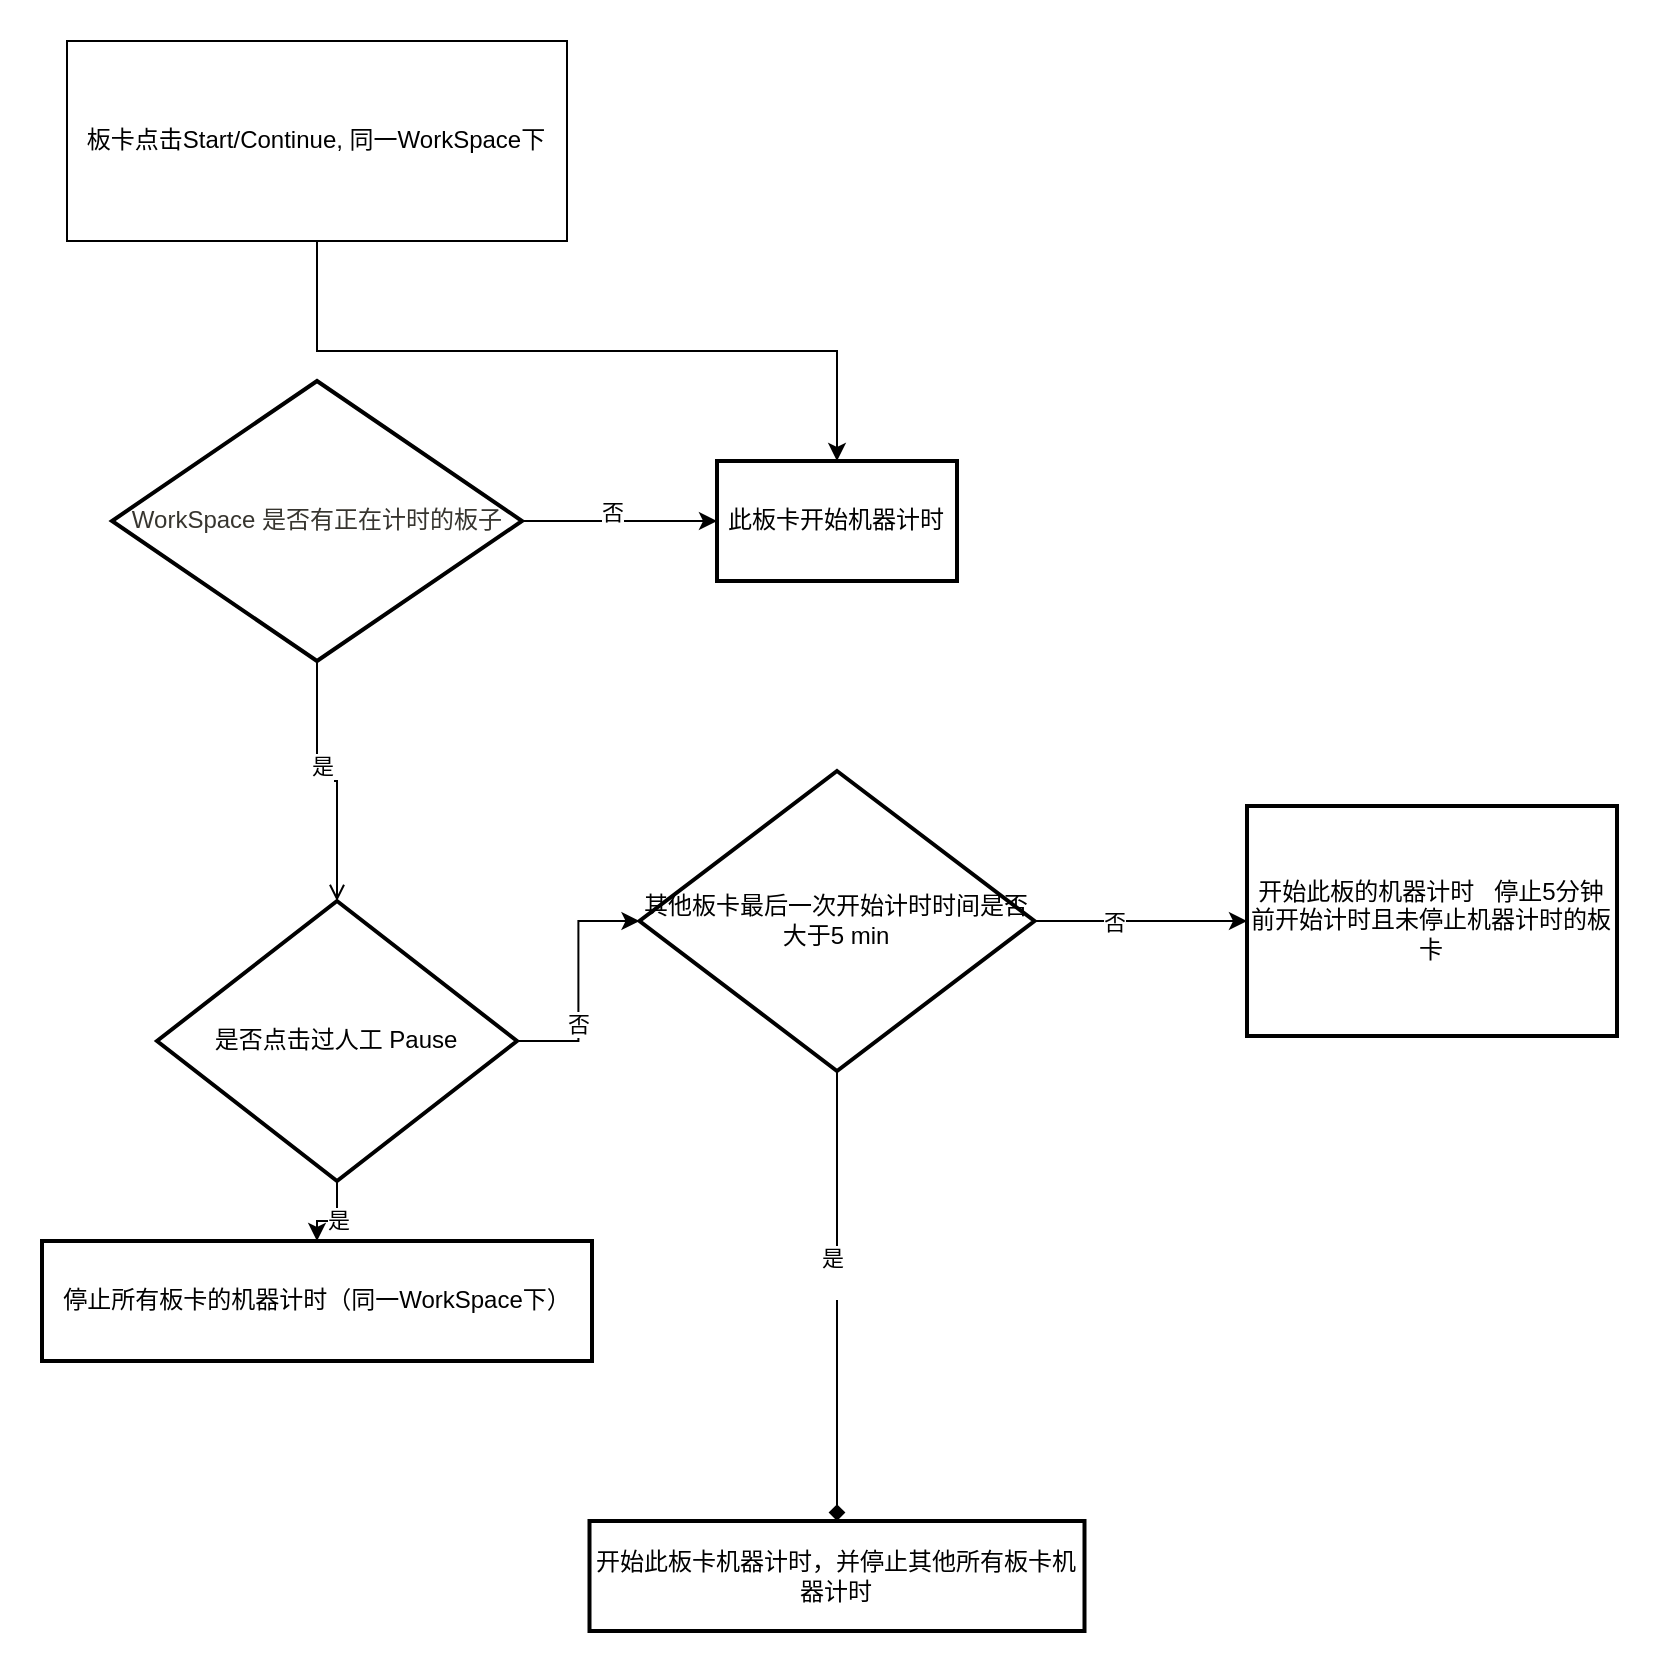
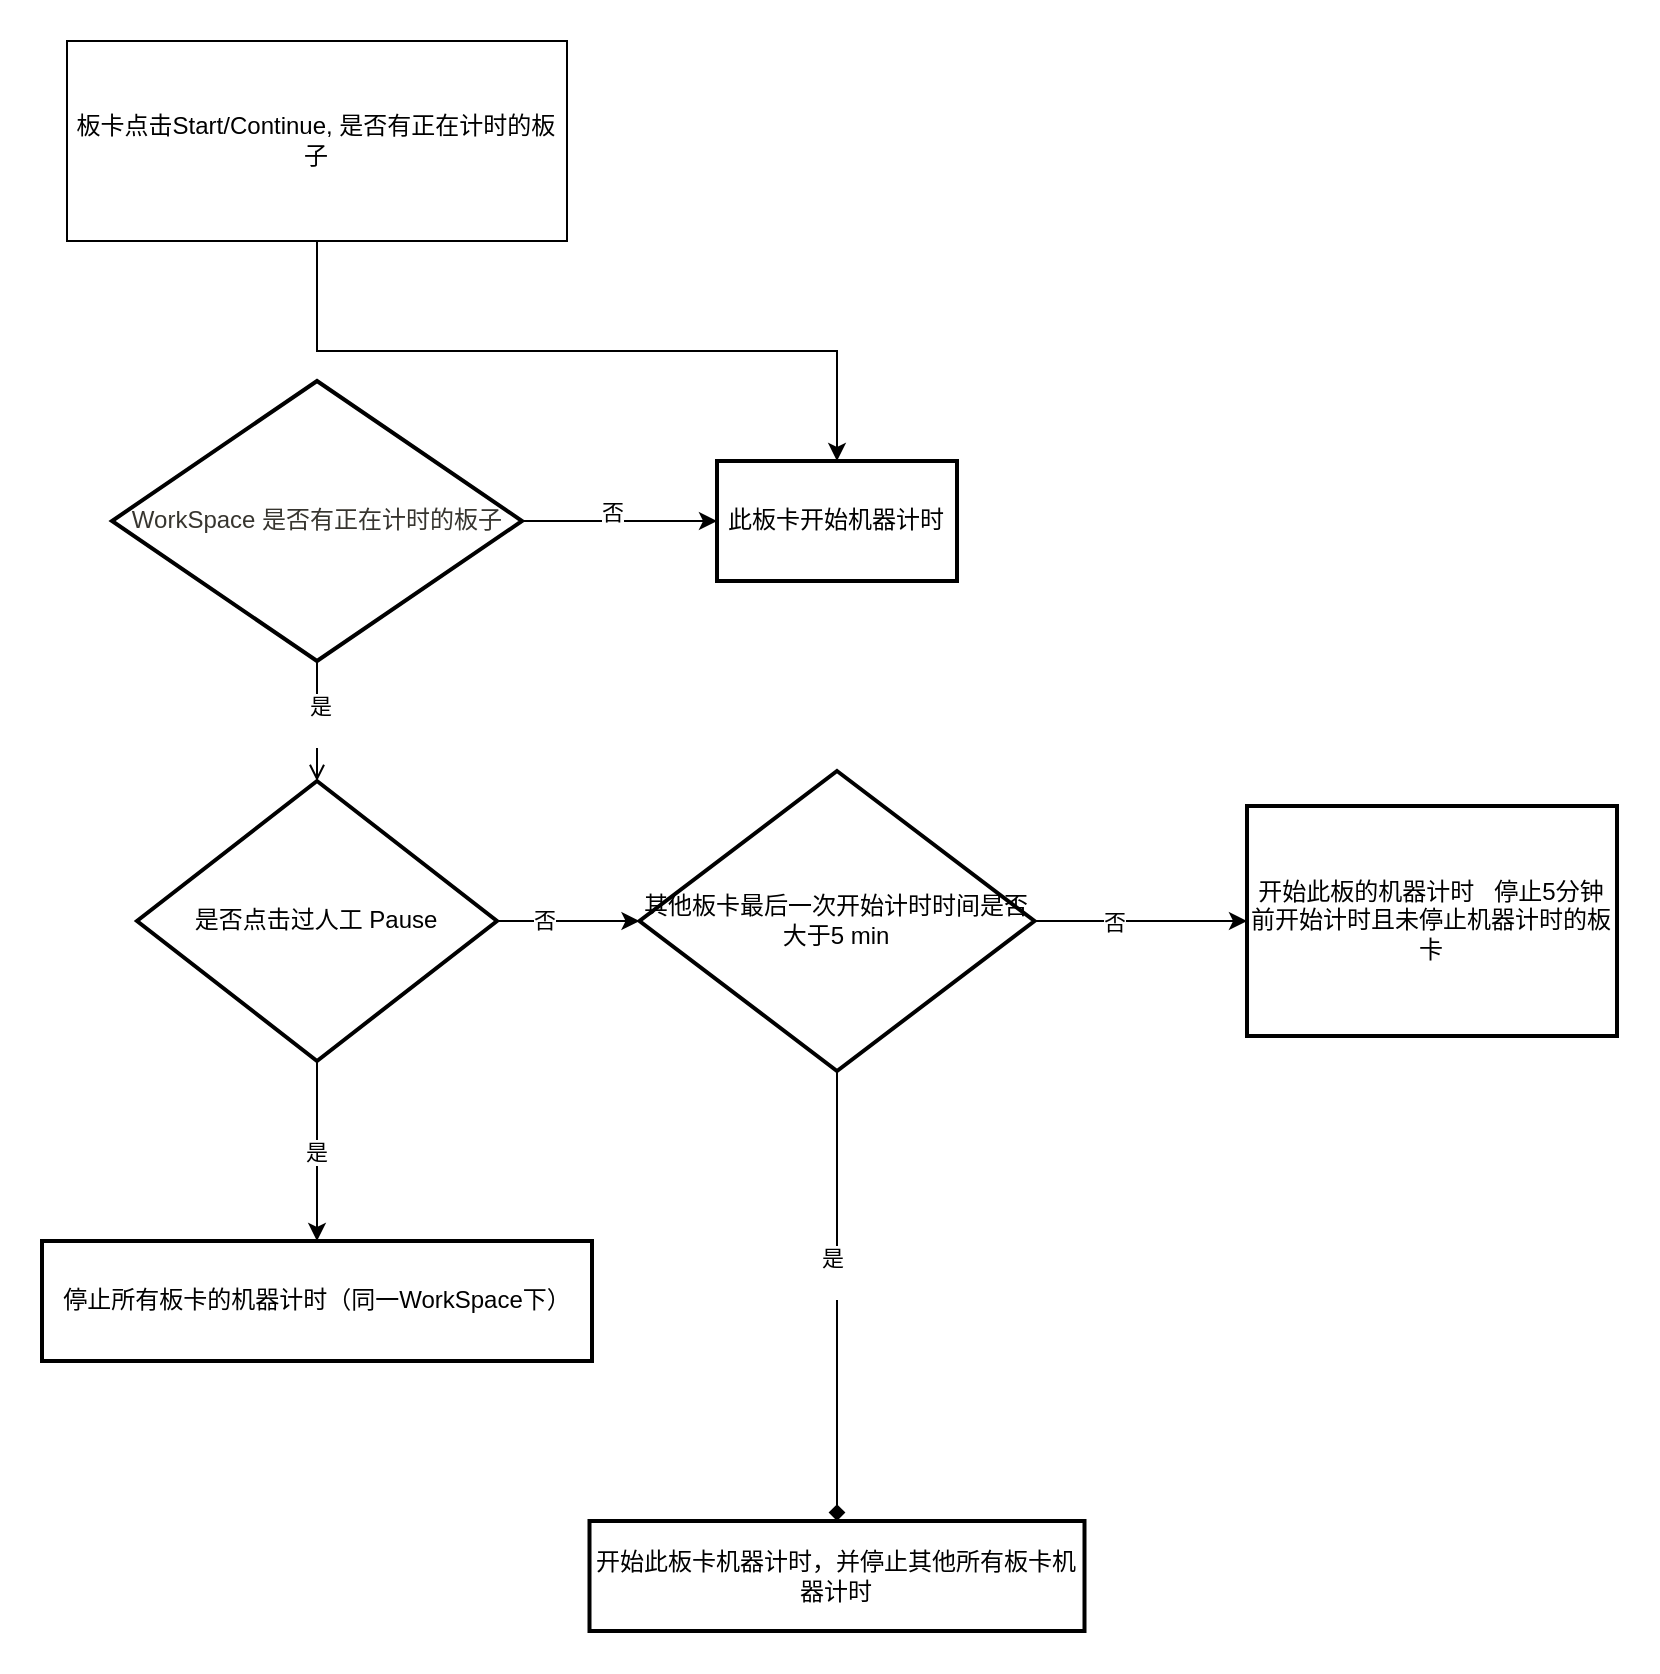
node "板卡点击Start/Continue, 同一WorkSpace下": label "板卡点击Start/Continue, 同一WorkSpace下" -> "板卡点击Start/Continue, 是否有正在计时的板子"
node "是否点击过人工 Pause": moved (337, 1041) -> (317, 921)
